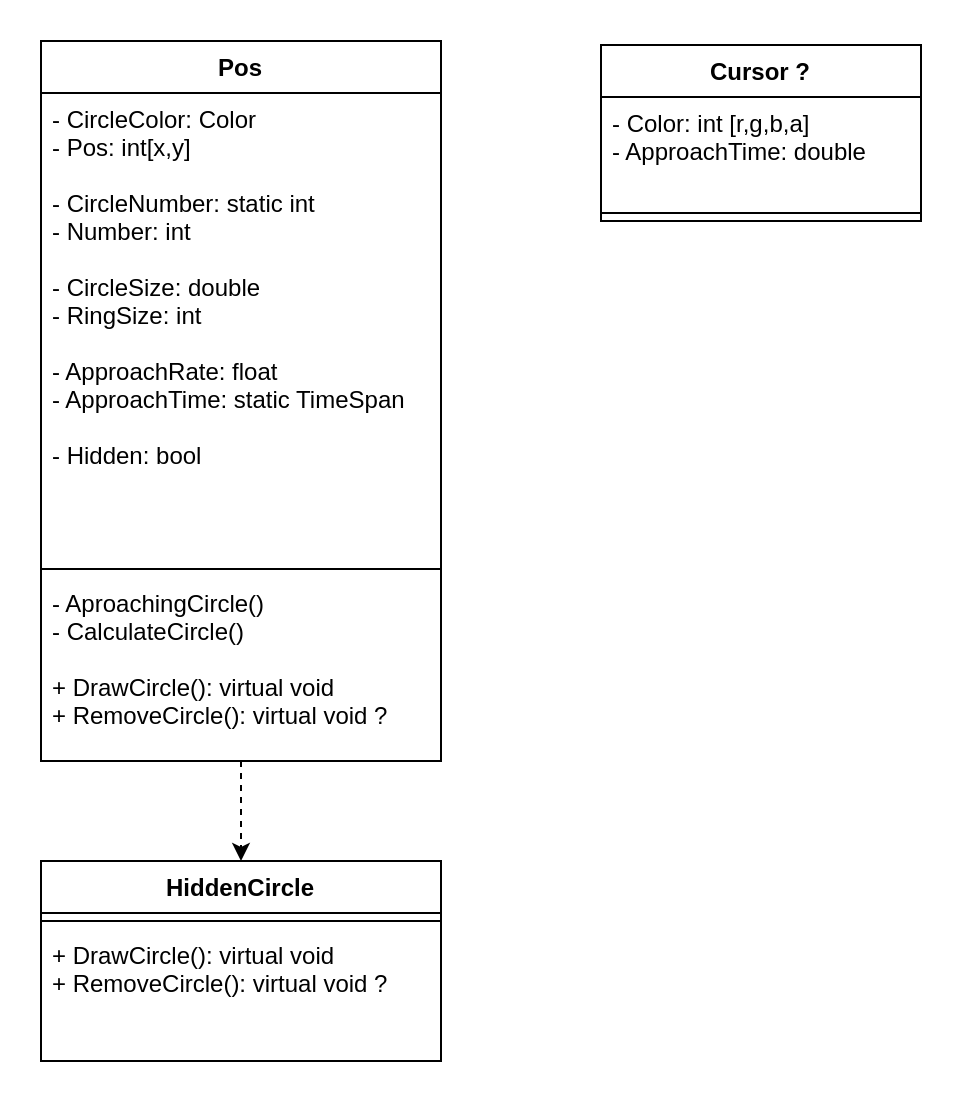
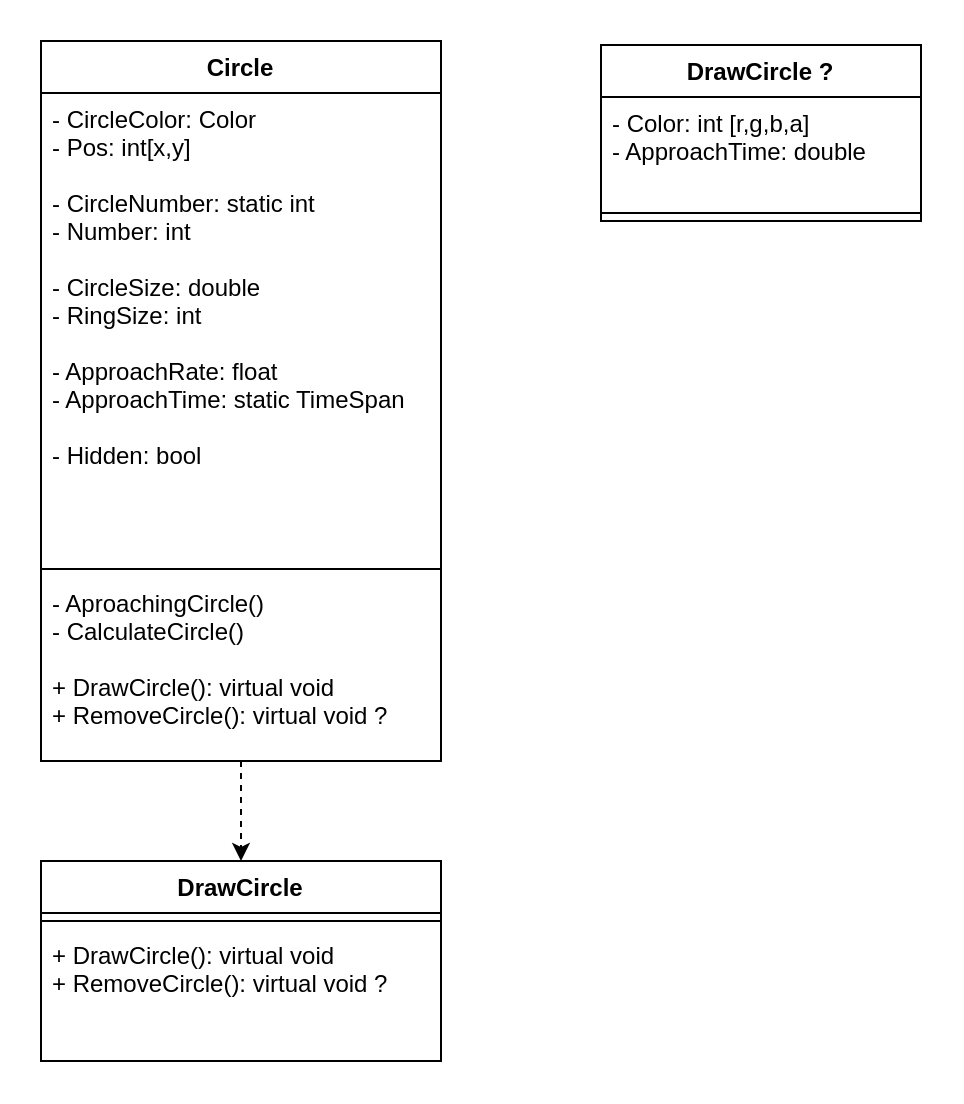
node "Pos": label "Pos" -> "Circle"
node "Cursor ?": label "Cursor ?" -> "DrawCircle ?"
node "HiddenCircle": label "HiddenCircle" -> "DrawCircle"
